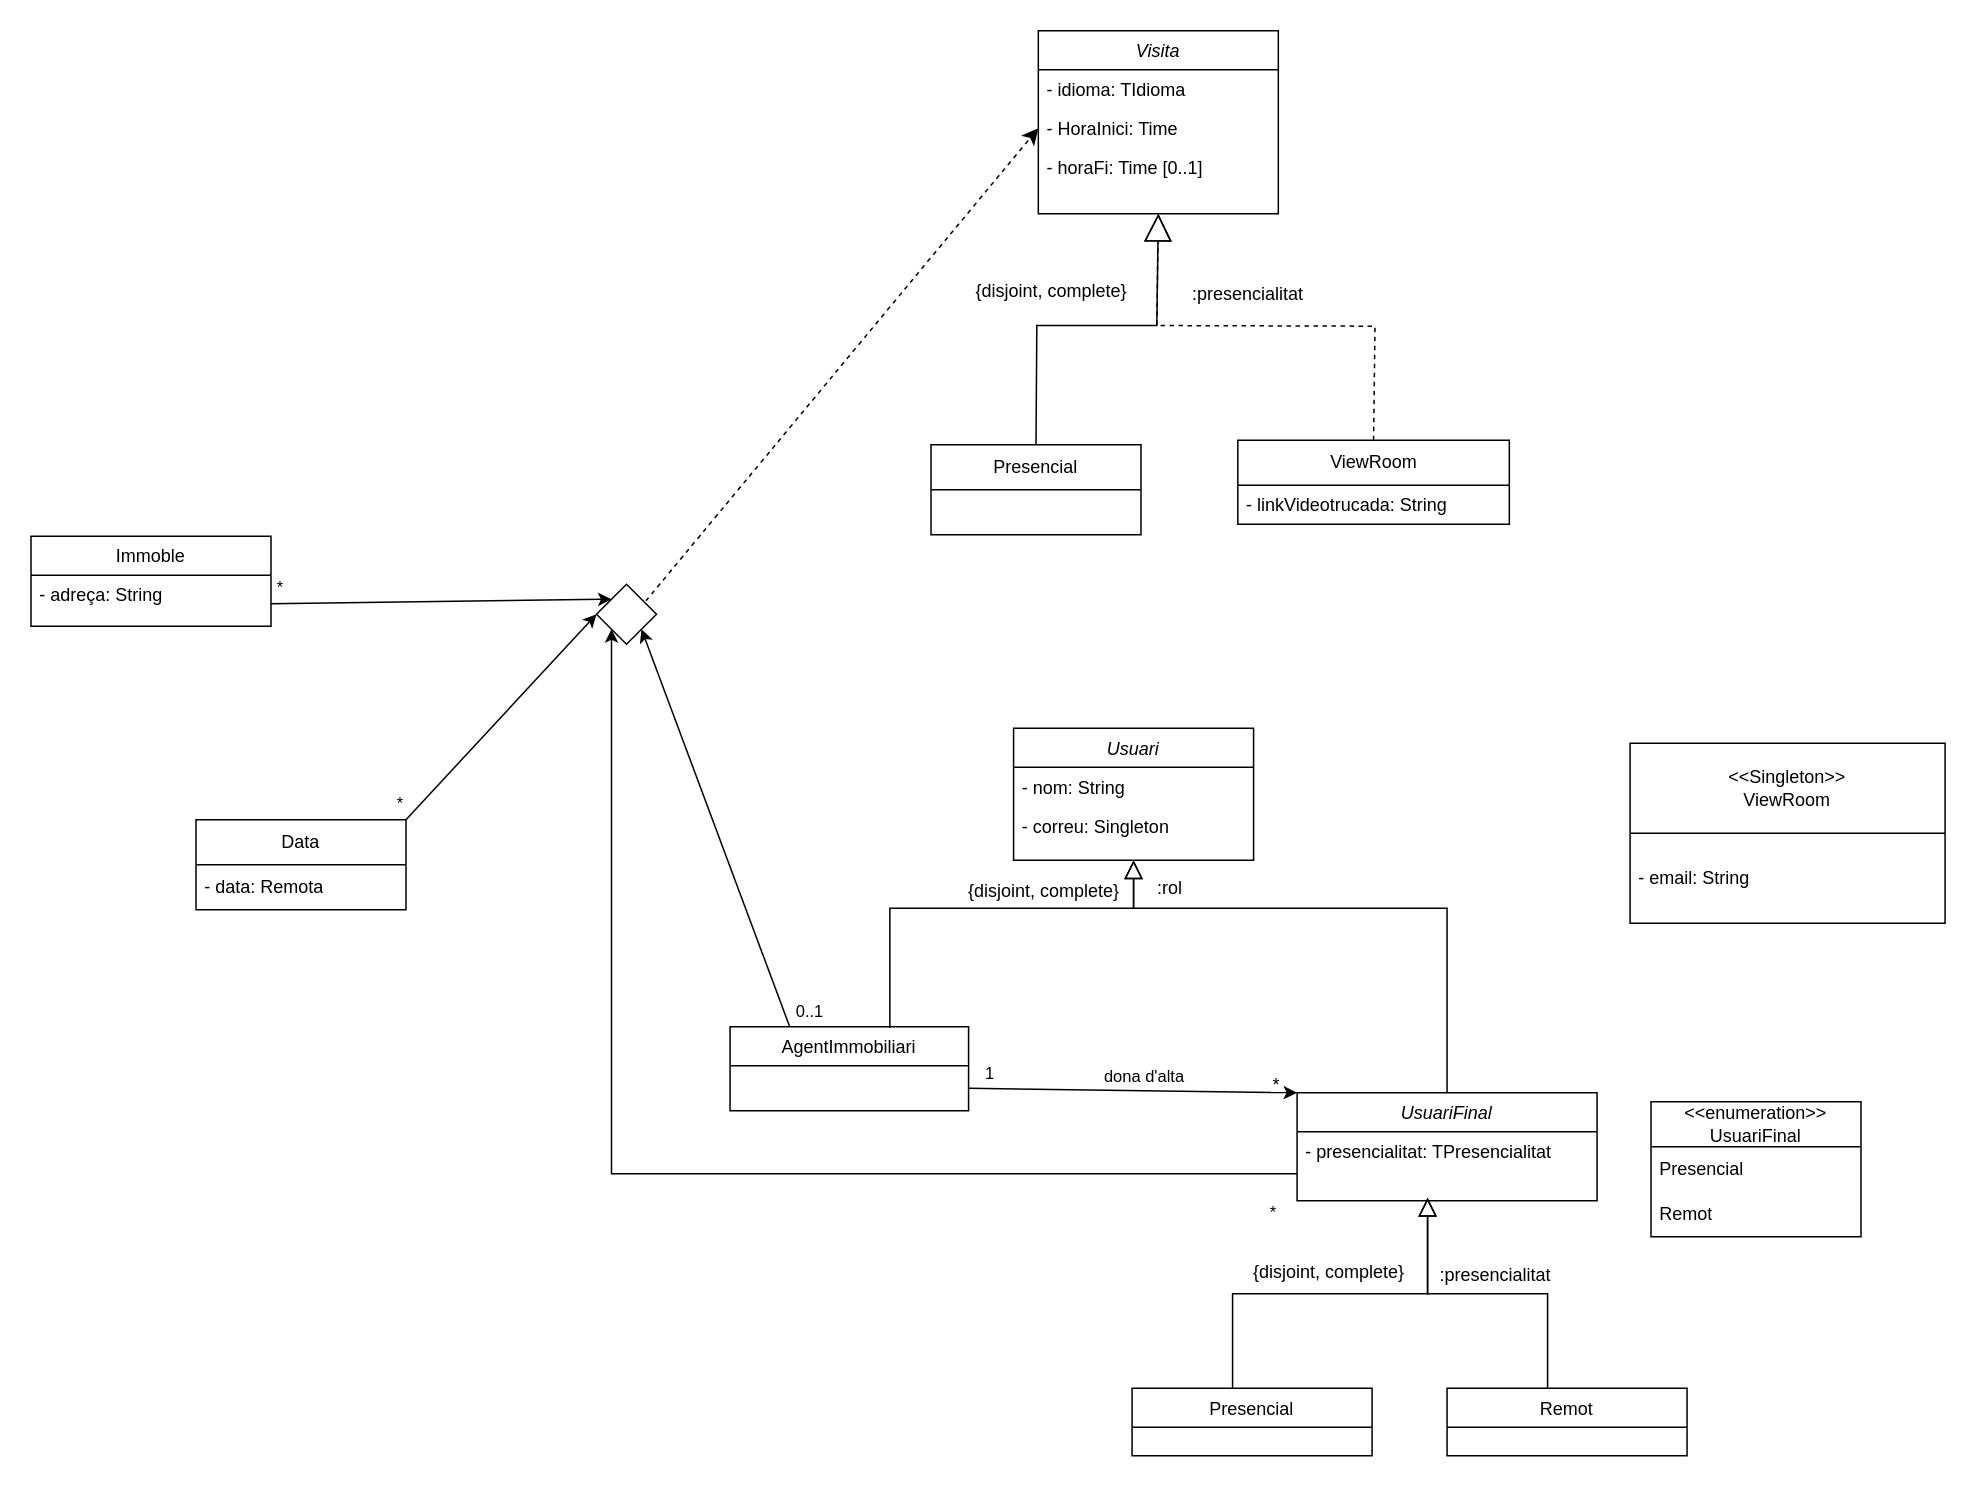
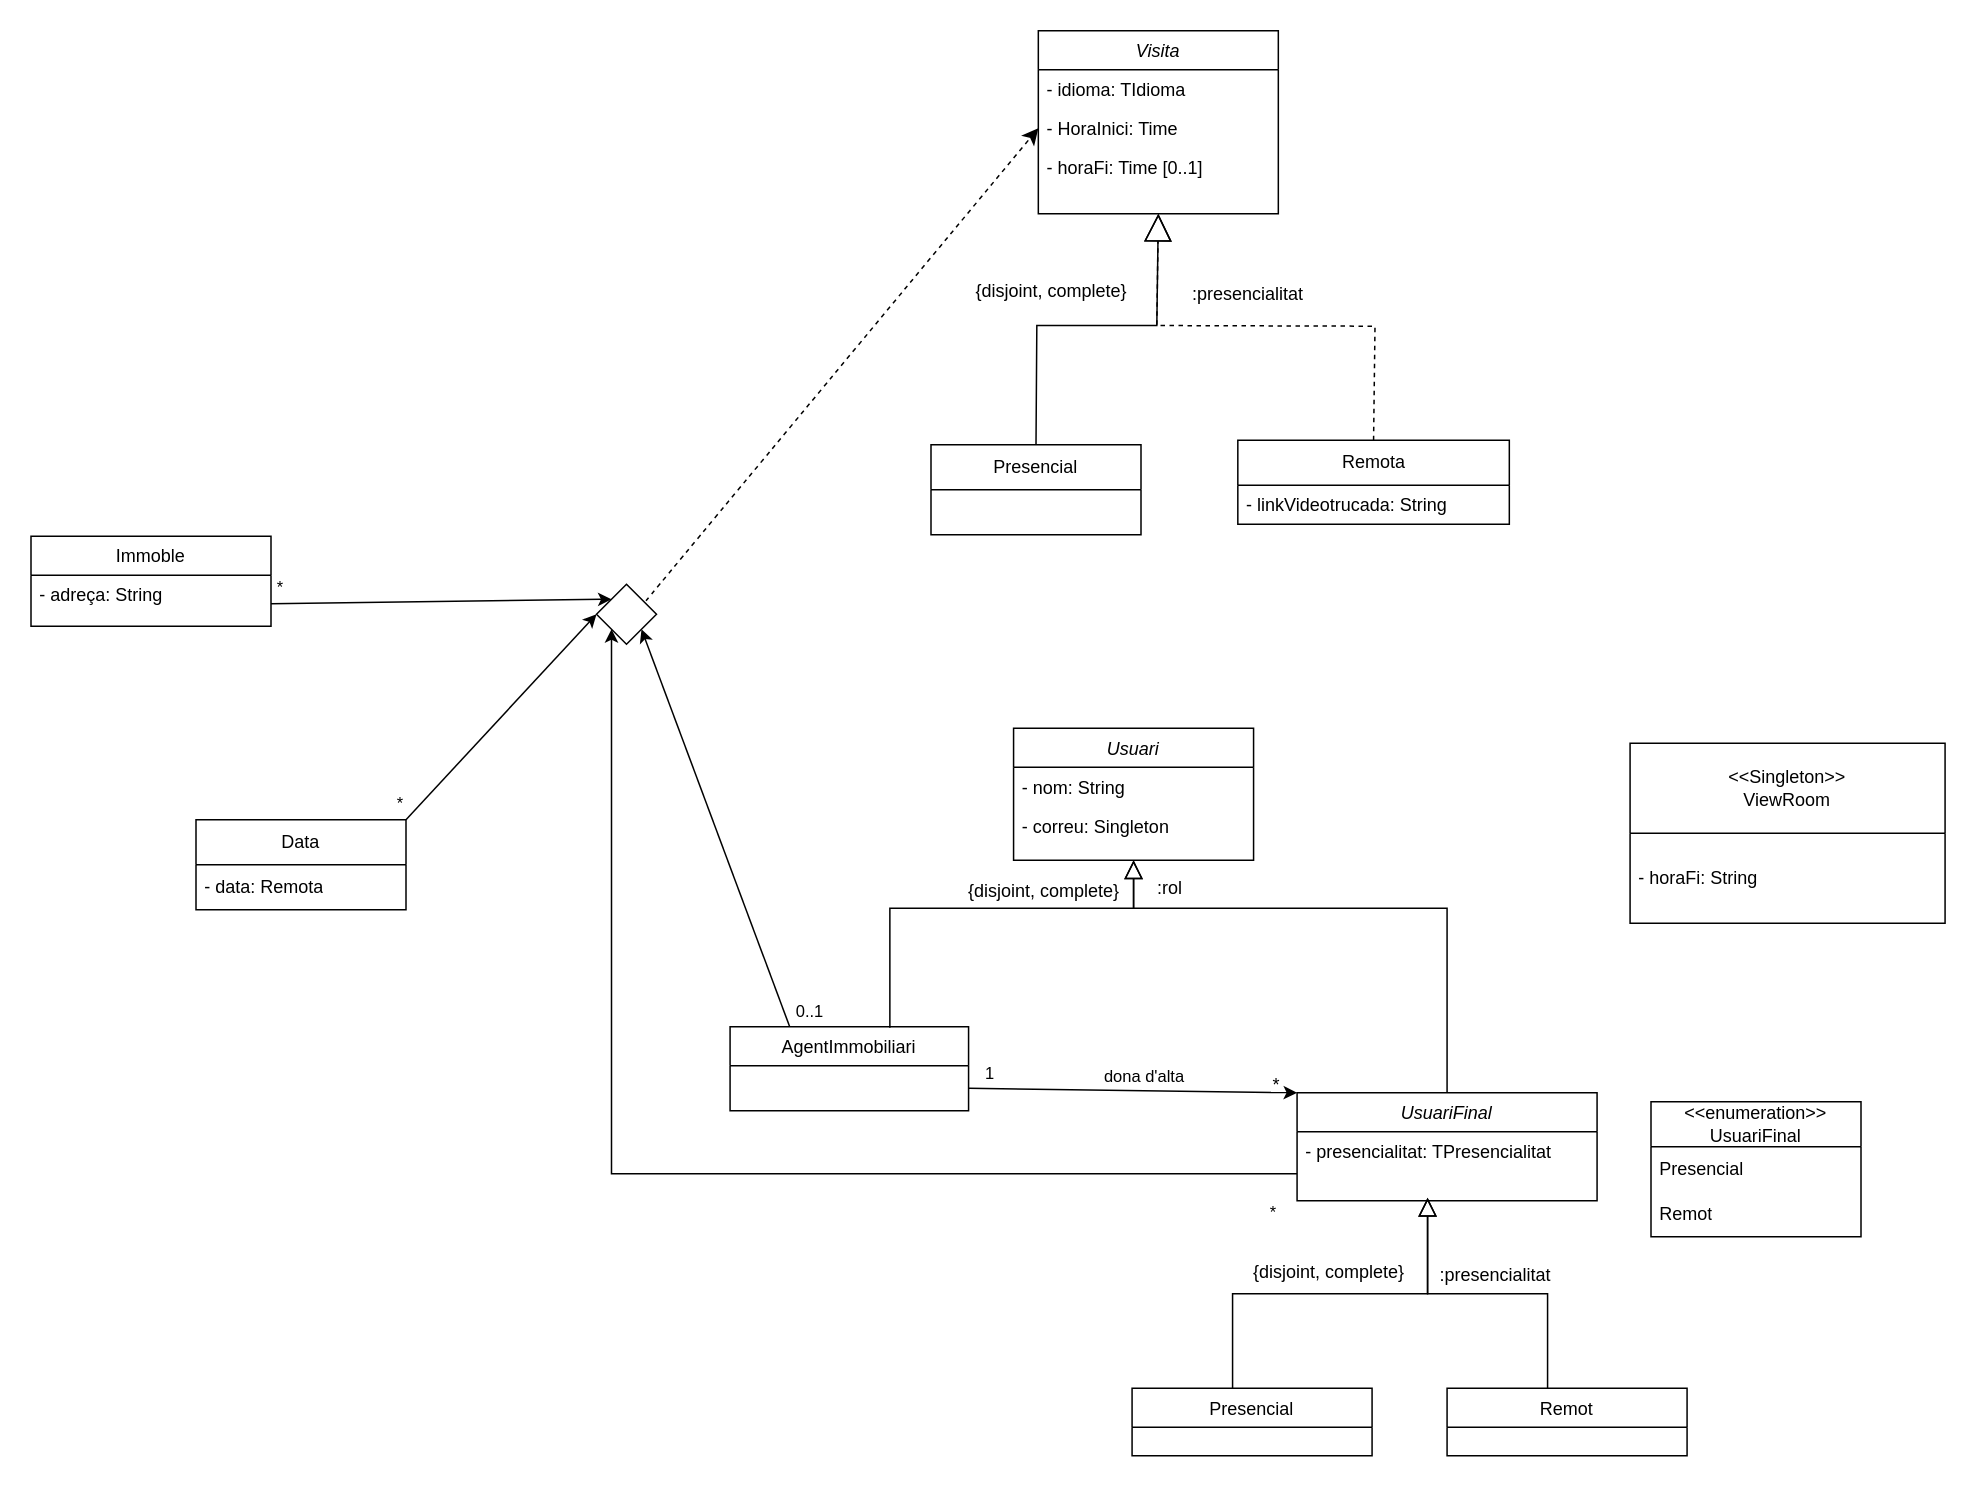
node "ViewRoom": label "ViewRoom" -> "Remota"
node "- email: String": label "- email: String" -> "- horaFi: String"
